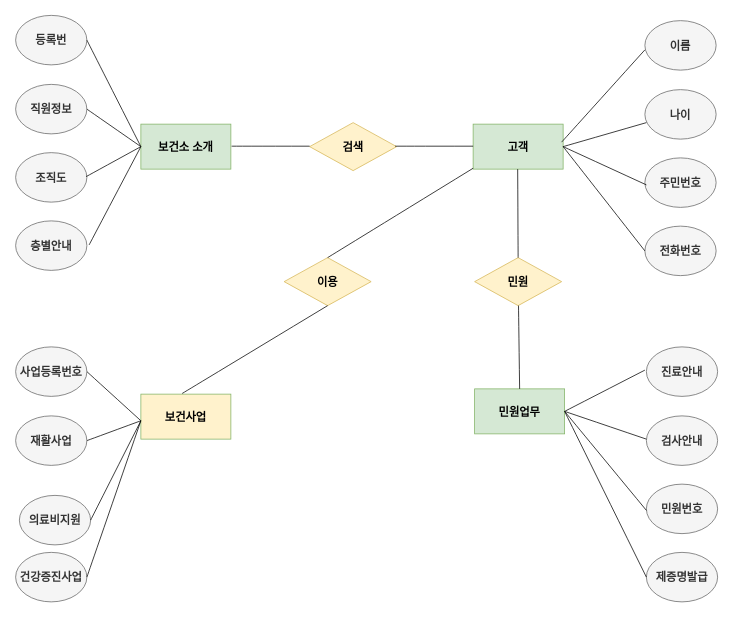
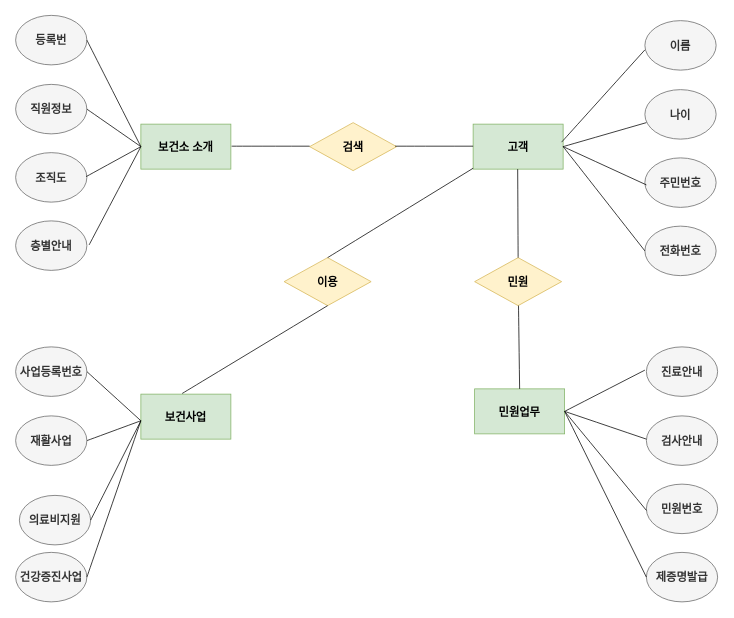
node "보건사업": fillcolor #fff2cc -> #d5e8d4
